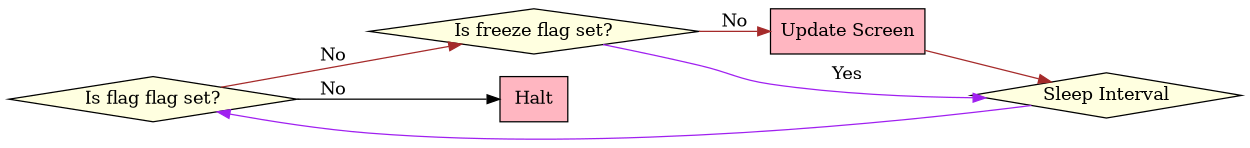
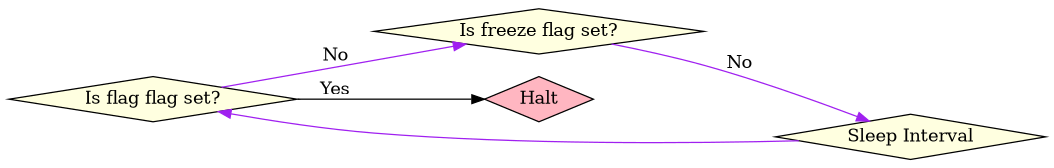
node "Update Screen": removed
edge "Is flag flag set?" -> "Is freeze flag set?": color brown -> purple
edge "Is freeze flag set?" -> "Sleep Interval": label "Yes" -> "No"
edge "Is flag flag set?" -> "Halt": label "No" -> "Yes"
node "Halt": shape box -> diamond
